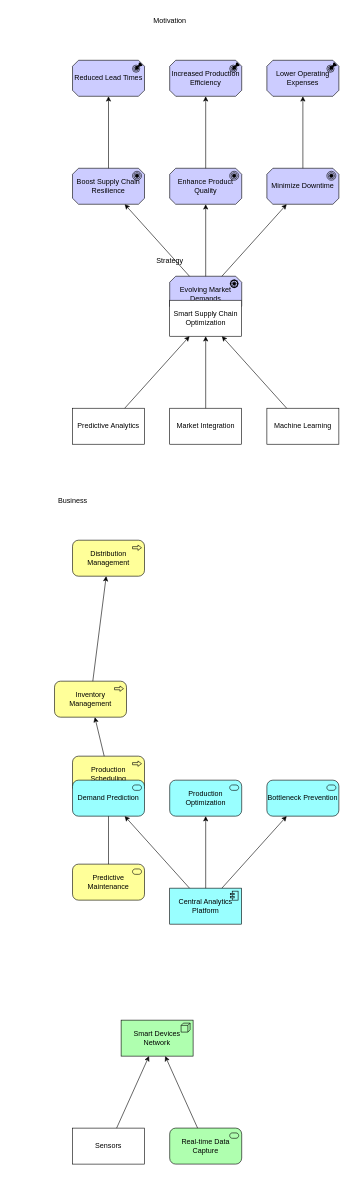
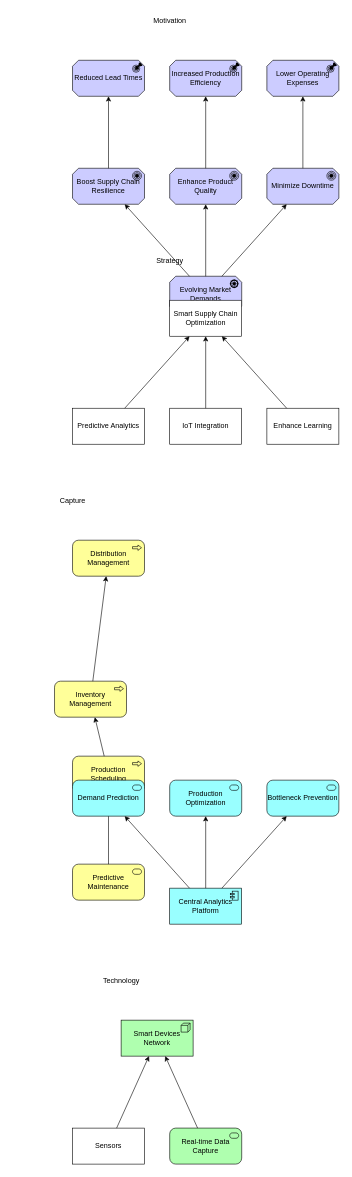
node "Market Integration": label "Market Integration" -> "IoT Integration"
node "Machine Learning": label "Machine Learning" -> "Enhance Learning"
node "Business": label "Business" -> "Capture"
node "Technology": added
